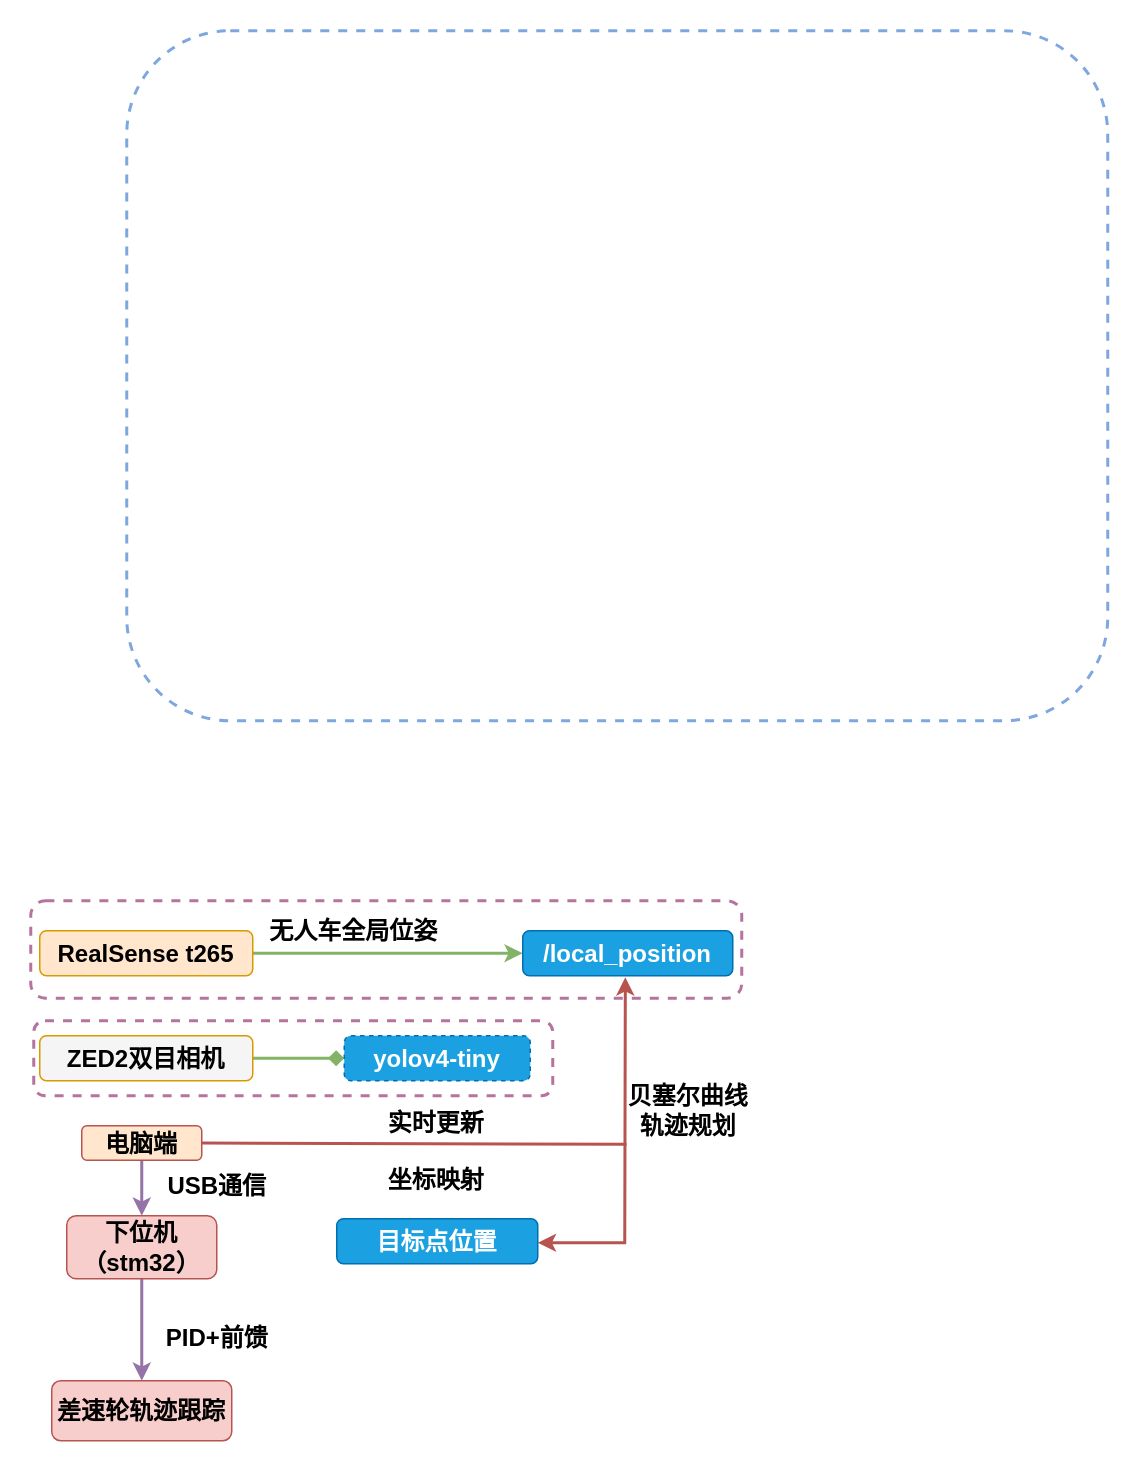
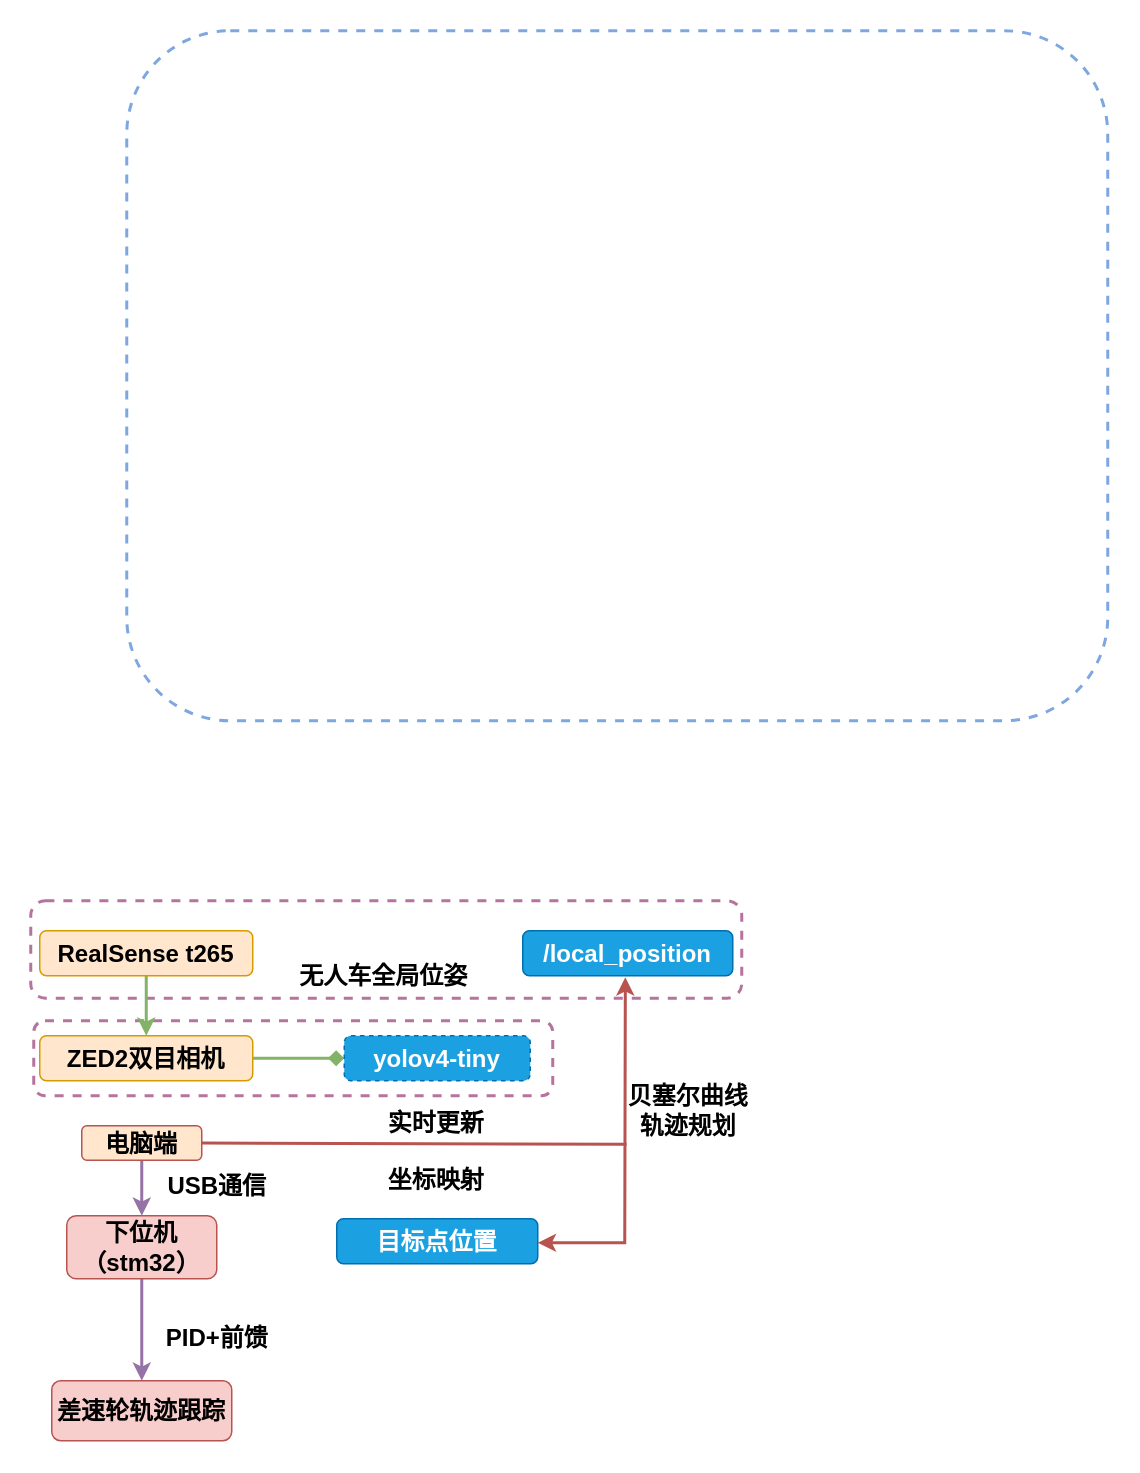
node "无人车全局位姿": moved (354, 931) -> (384, 976)
edge "RealSense t265" -> "/local_position": now "RealSense t265" -> "ZED2双目相机"
node "ZED2双目相机": fillcolor #f5f5f5 -> #ffe6cc
